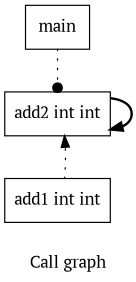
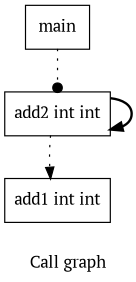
edge "add1 int int" -> "add2 int int": reversed
